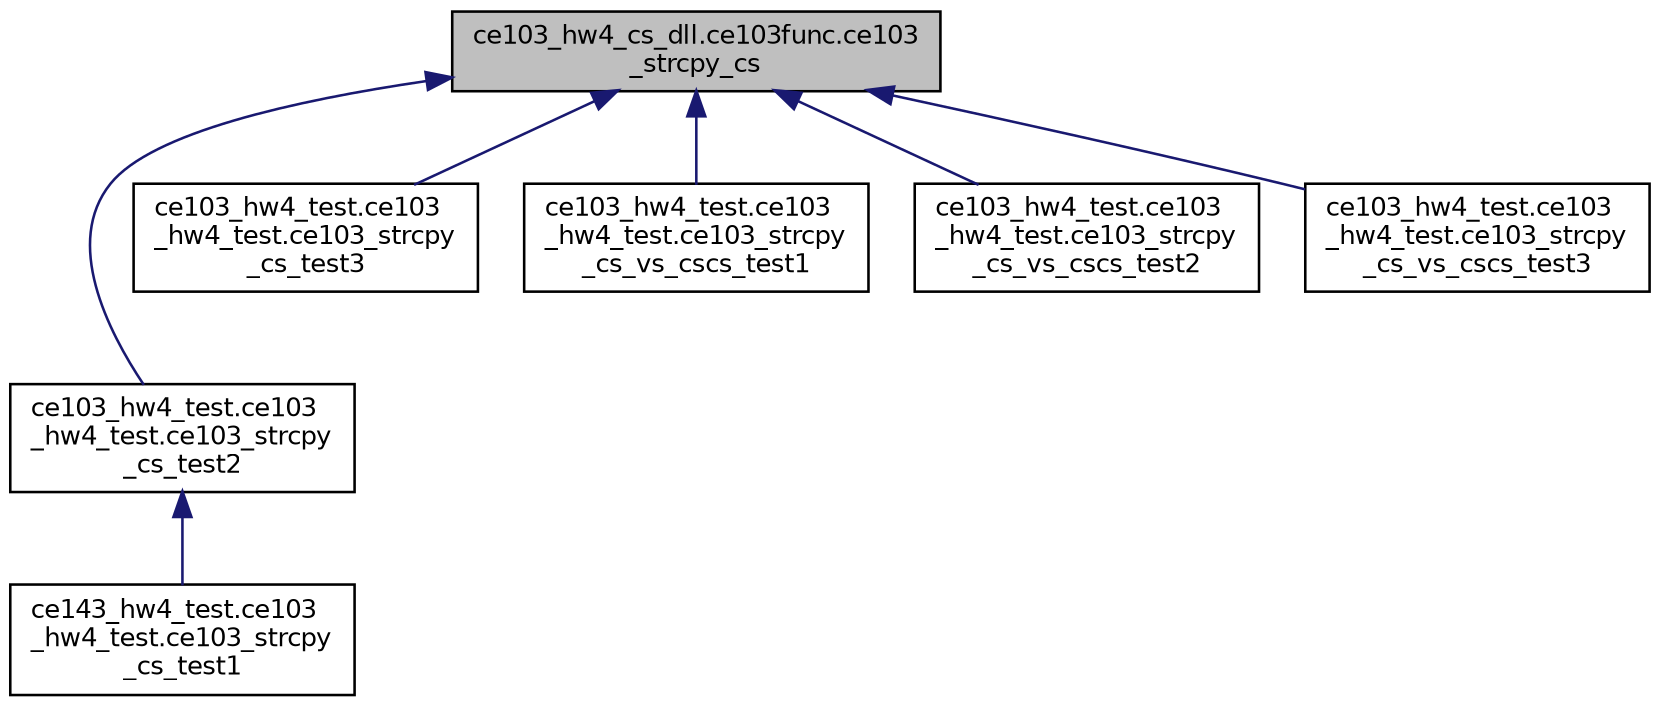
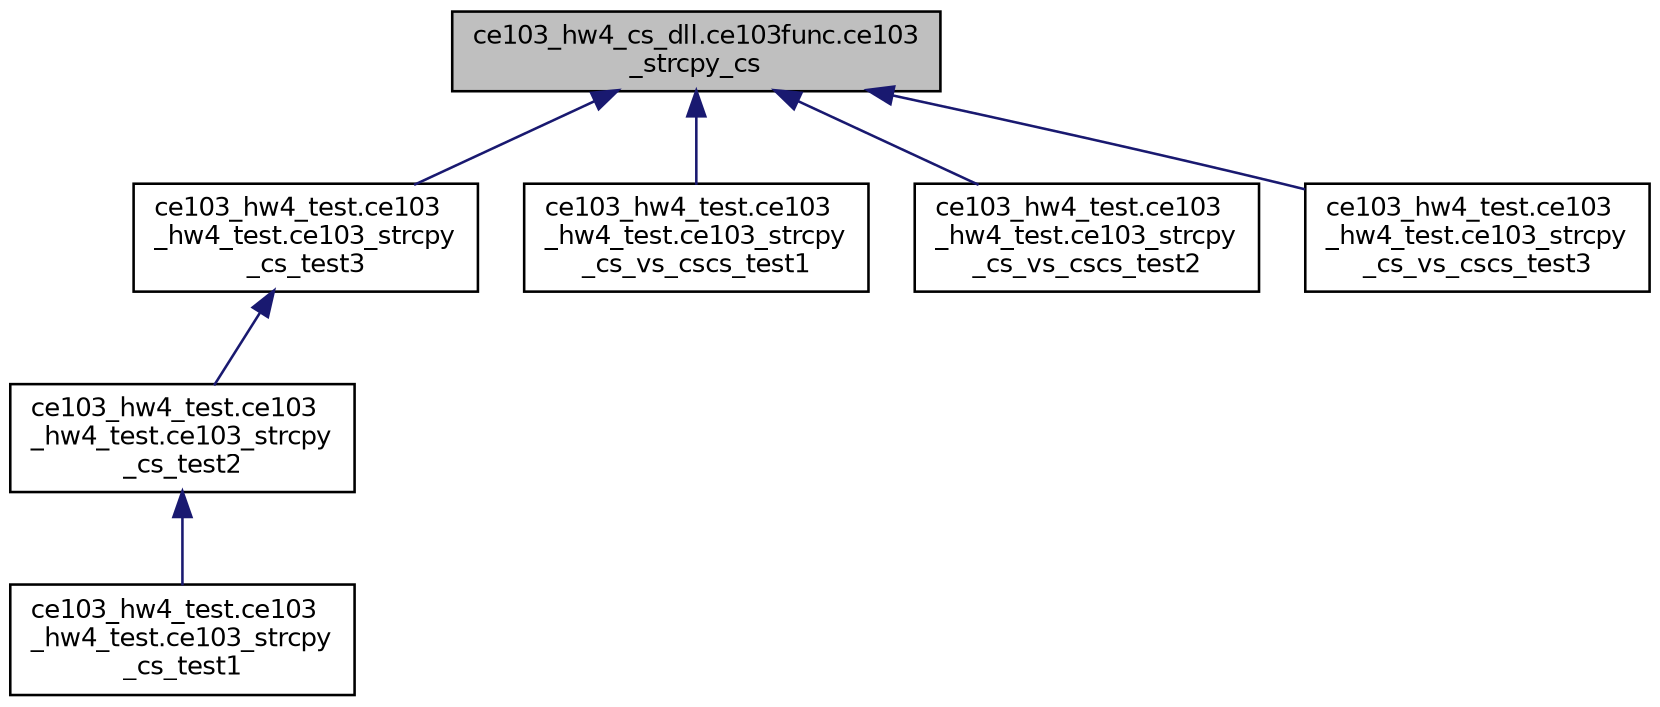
edge "ce103_hw4_test.ce103 _hw4_test.ce103_strcpy _cs_test2" -> "ce103_hw4_cs_dll.ce103func.ce103 _strcpy_cs": now "ce103_hw4_test.ce103 _hw4_test.ce103_strcpy _cs_test2" -> "ce103_hw4_test.ce103 _hw4_test.ce103_strcpy _cs_test3"
node "ce143_hw4_test.ce103 _hw4_test.ce103_strcpy _cs_test1": label "ce143_hw4_test.ce103 _hw4_test.ce103_strcpy _cs_test1" -> "ce103_hw4_test.ce103 _hw4_test.ce103_strcpy _cs_test1"
